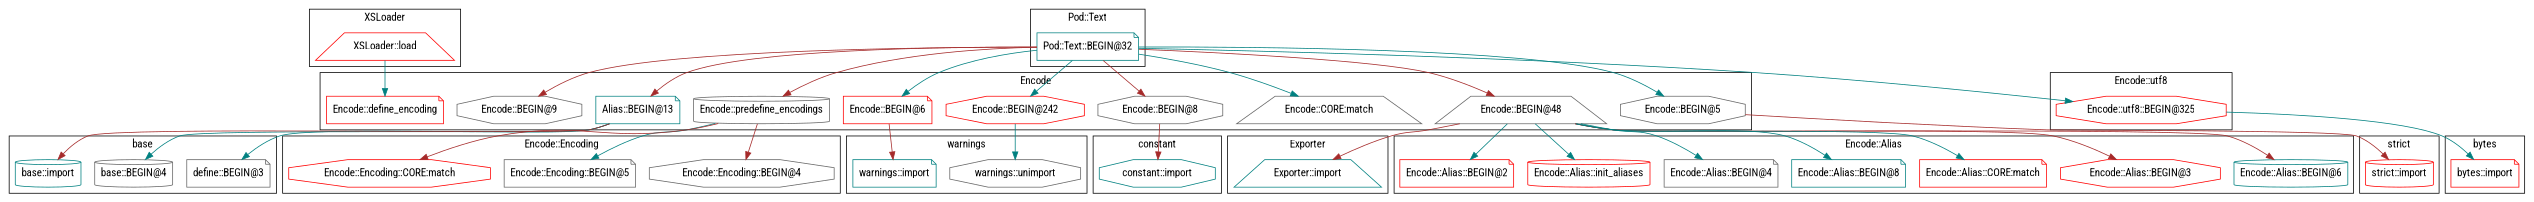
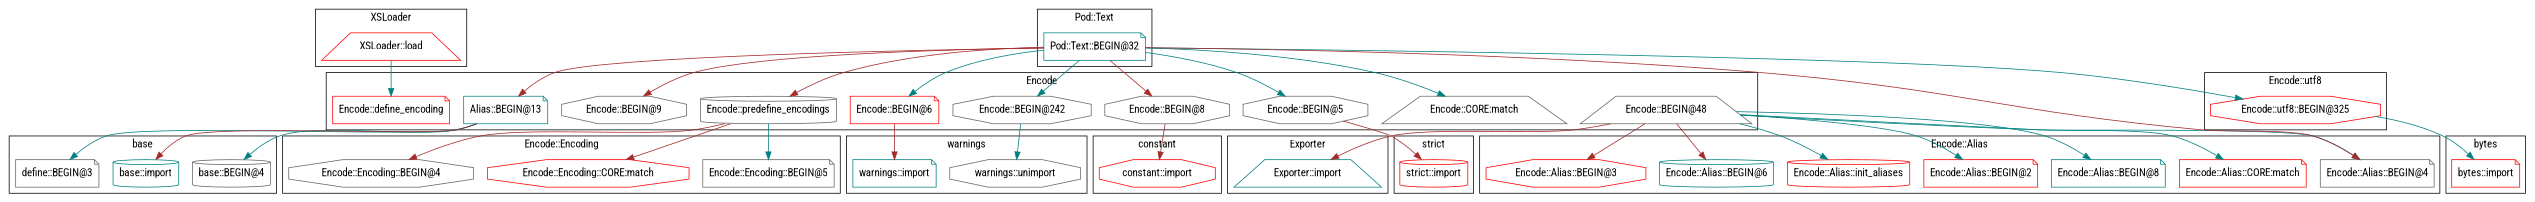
edge "Pod::Text::BEGIN@32" -> "Encode::BEGIN@48": now "Pod::Text::BEGIN@32" -> "Encode::Alias::BEGIN@4"
node "Encode::BEGIN@242": color red -> gray40
node "constant::import": color teal -> red
